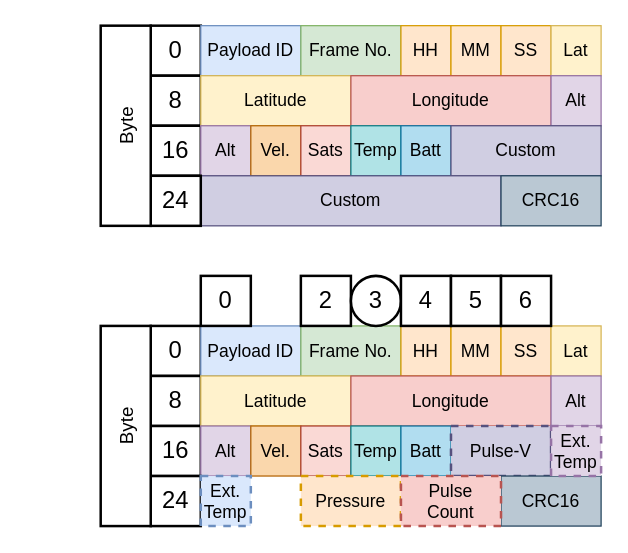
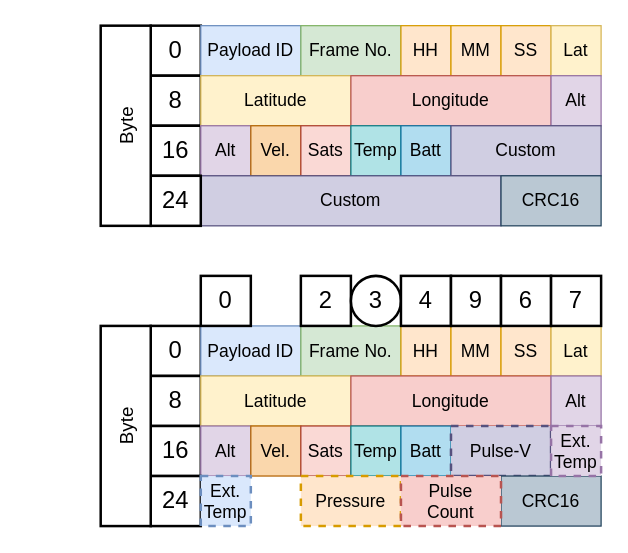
node "5": label "5" -> "9"
node "7": added
